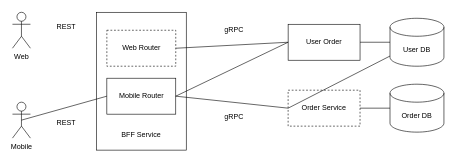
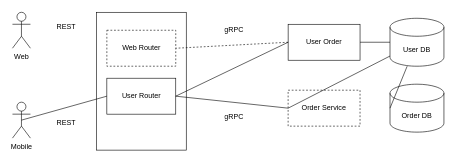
edge "User Order" -- "Web Router": style solid -> dashed
node "Mobile Router": label "Mobile Router" -> "User Router"
edge "Order Service" -- "Order DB": now "User DB" -- "Order DB"
node "BFF Service": removed
